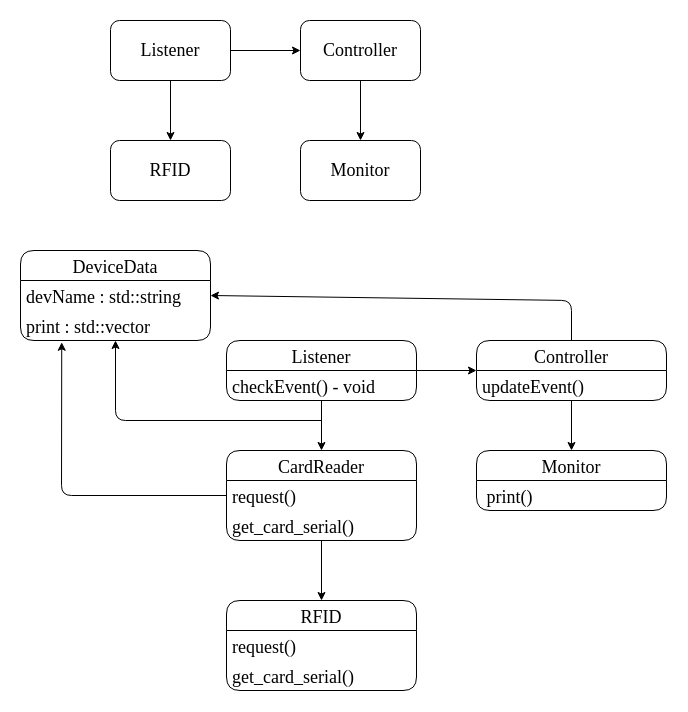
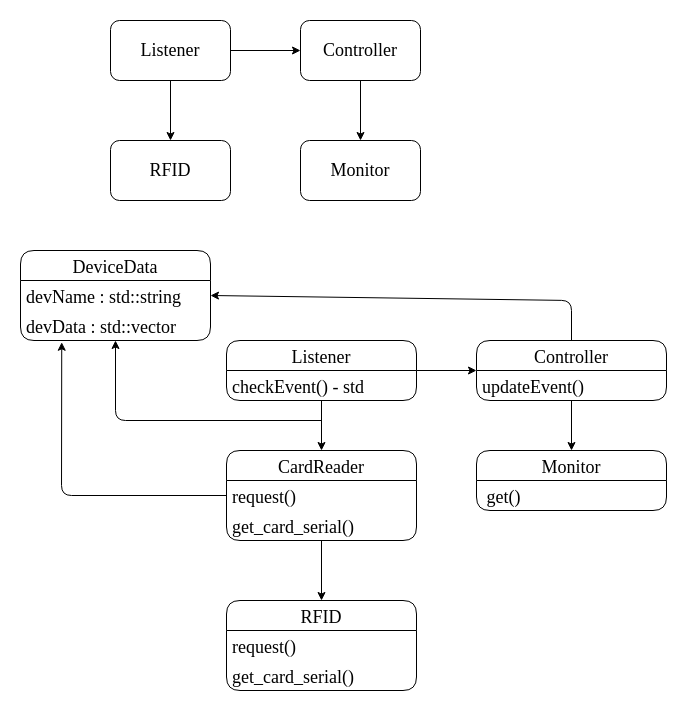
node "print : std::vector": label "print : std::vector" -> "devData : std::vector"
node "checkEvent() - void": label "checkEvent() - void" -> "checkEvent() - std"
node "print()": label "print()" -> "get()"
